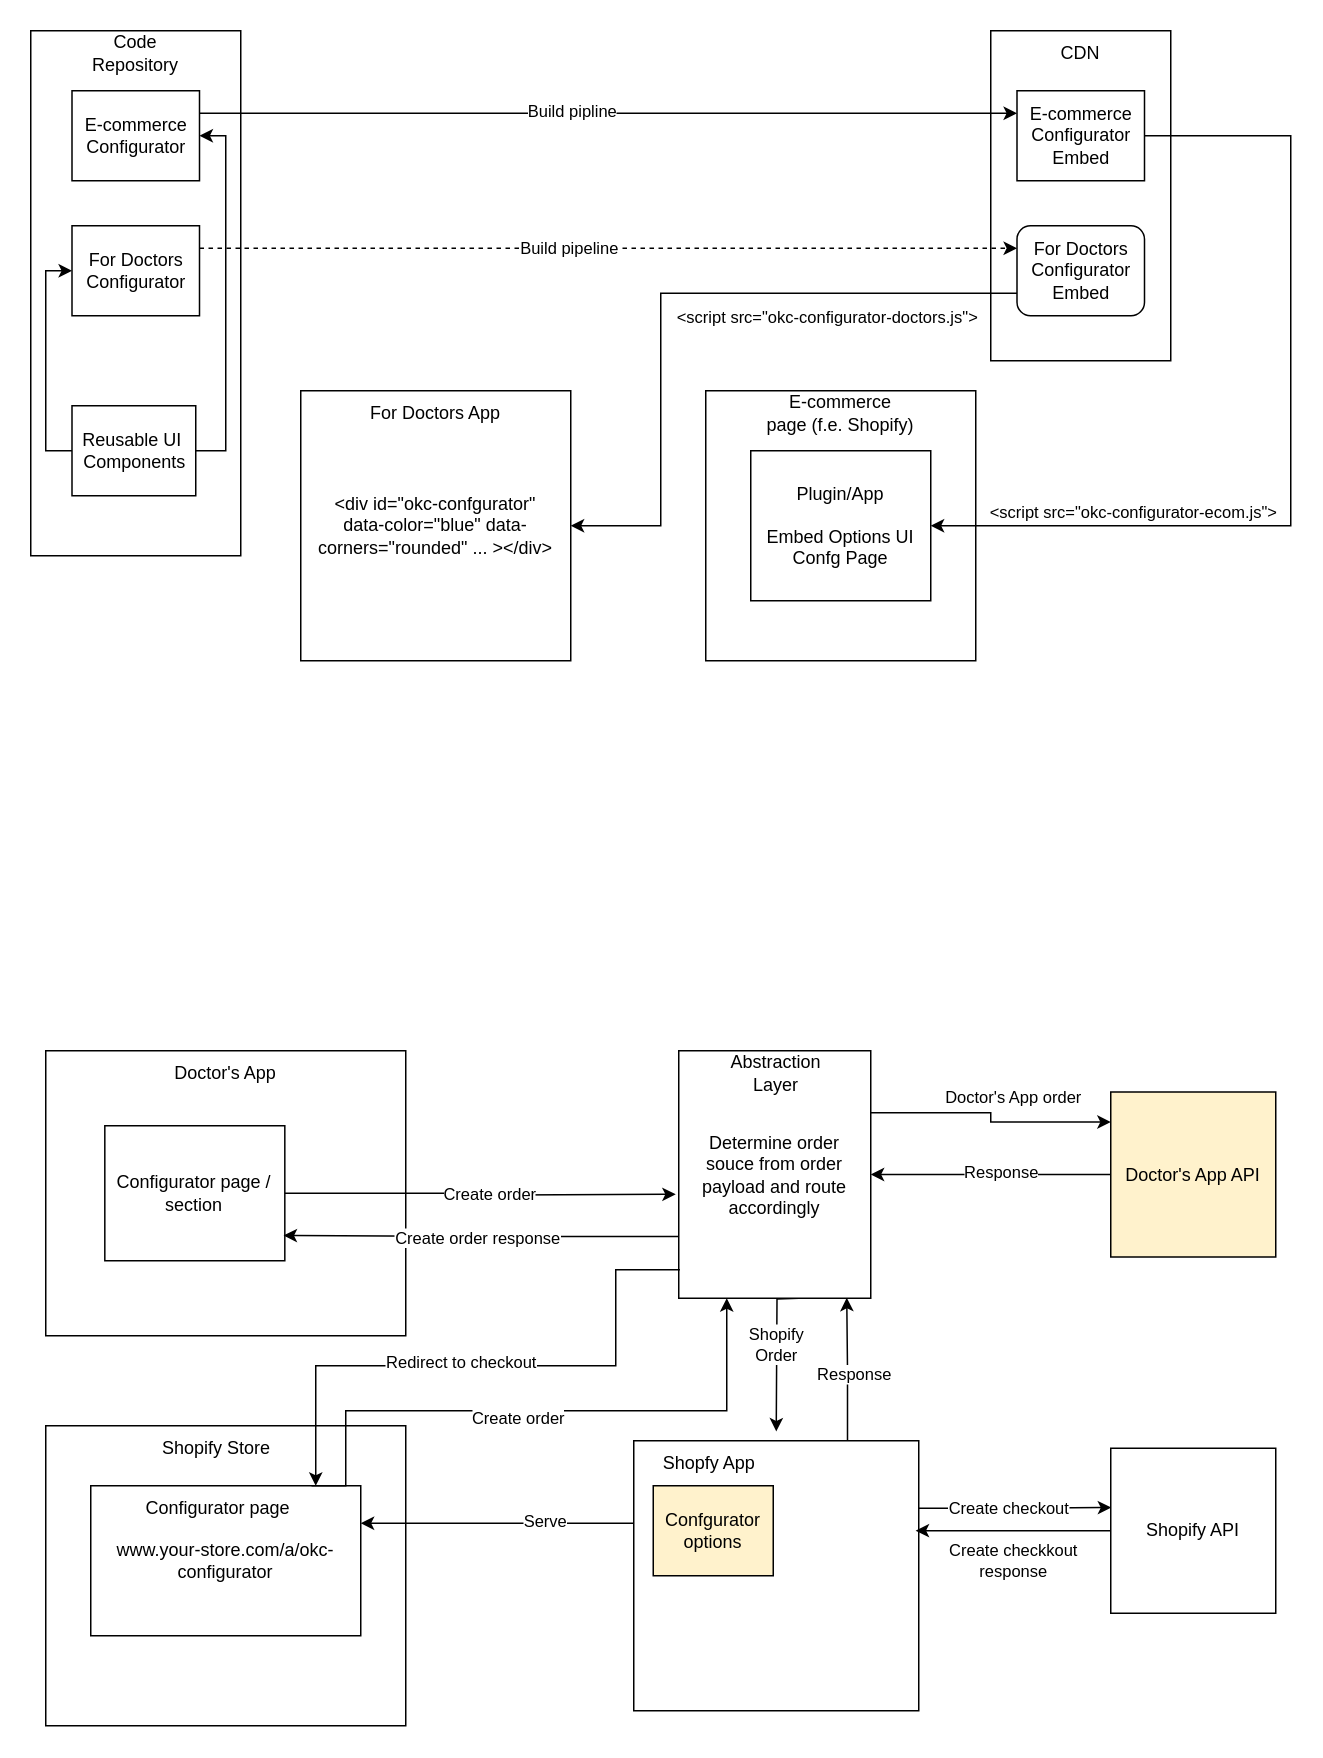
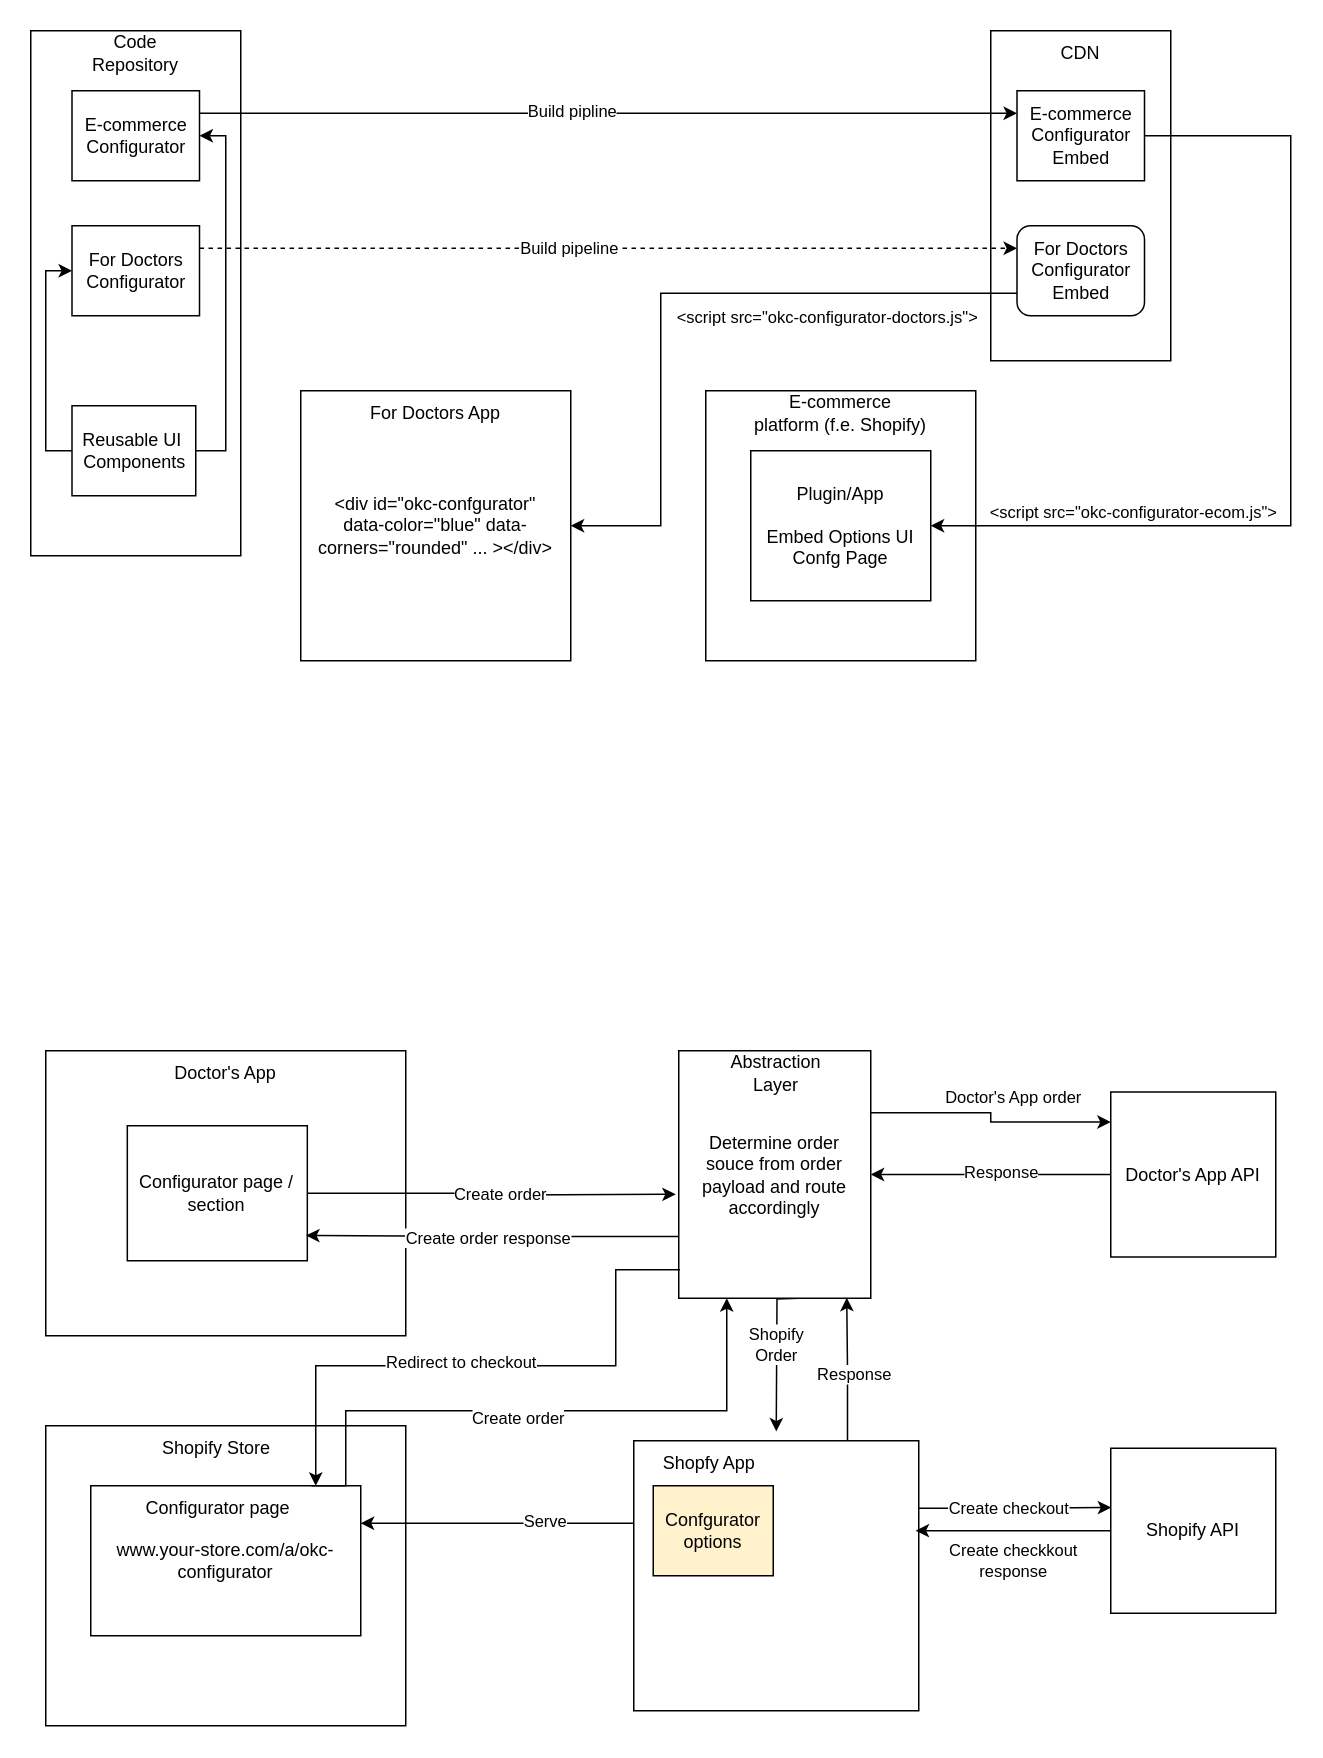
node "E-commerce page (f.e. Shopify)": label "E-commerce page (f.e. Shopify)" -> "E-commerce platform (f.e. Shopify)"
node "Doctor's App API": fillcolor #fff2cc -> #ffffff
node "Configurator page / section": moved (195, 1193) -> (217, 1193)
